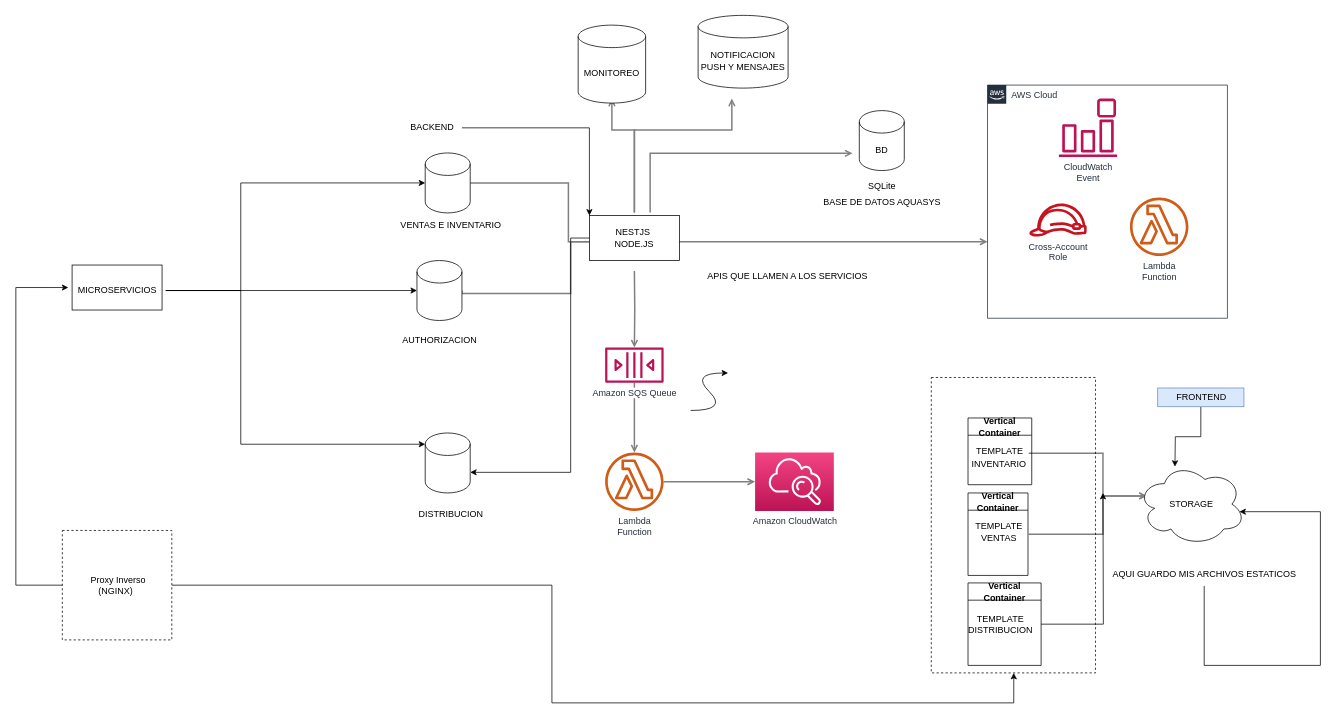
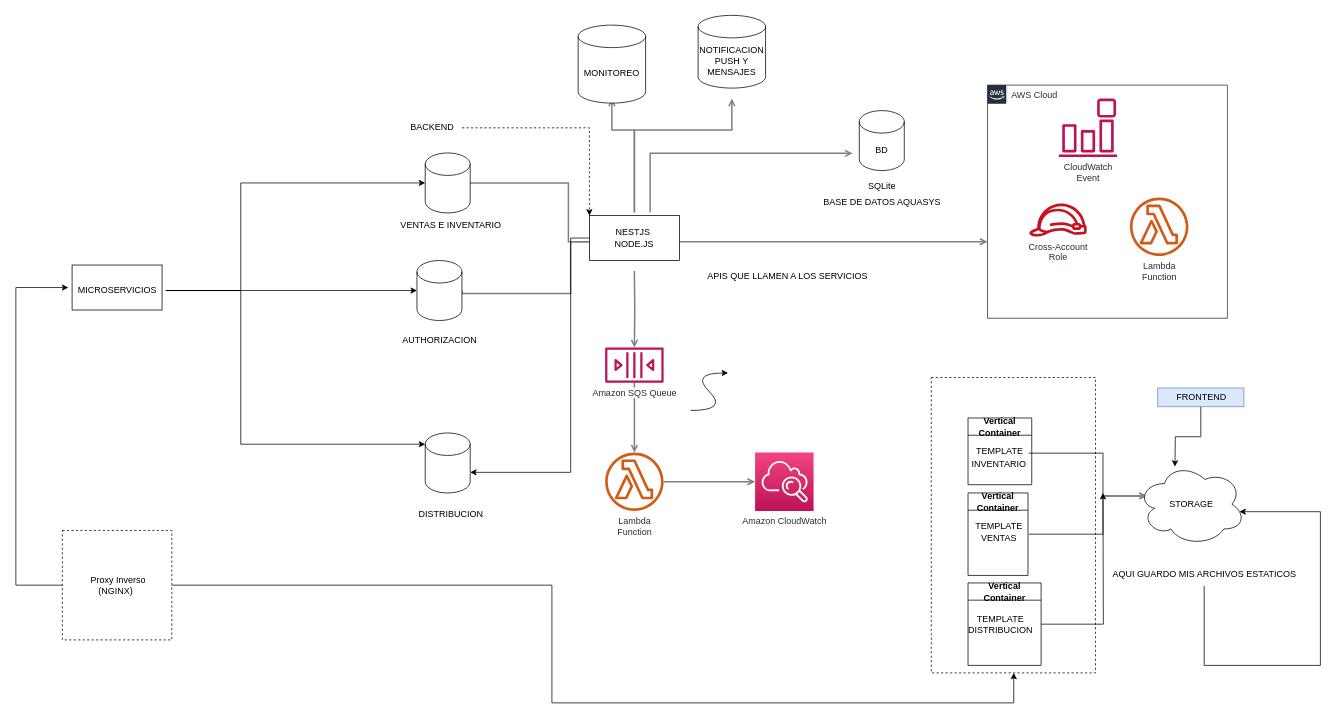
node "NOTIFICACION PUSH Y MENSAJES": size 90x73 -> 68x73
edge "BACKEND" -> "NESTJS NODE.JS": style solid -> dashed
node "Amazon CloudWatch": size 79x59 -> 59x59
